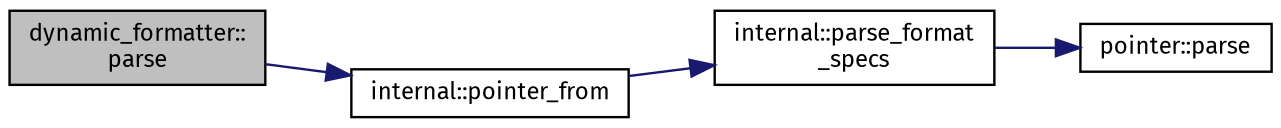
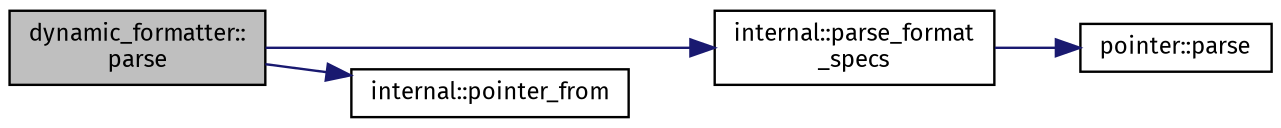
edge "internal::pointer_from" -> "internal::parse_format _specs": now "dynamic_formatter:: parse" -> "internal::parse_format _specs"
